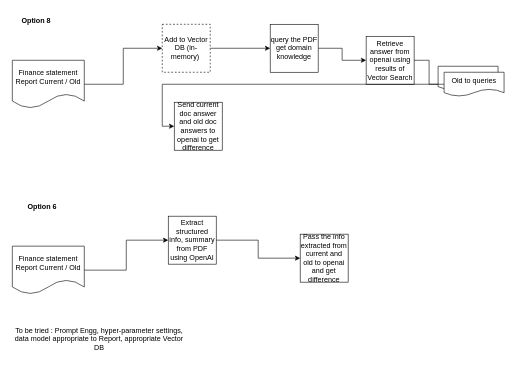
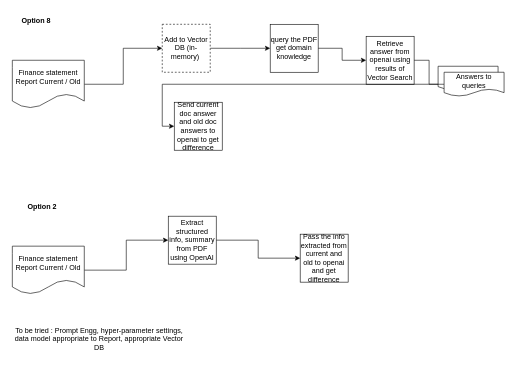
node "Old to queries": label "Old to queries" -> "Answers to queries"
node "Option 6": label "Option 6" -> "Option 2"
